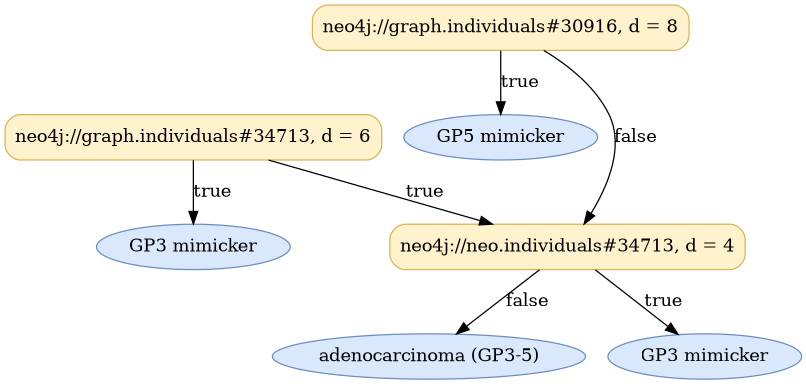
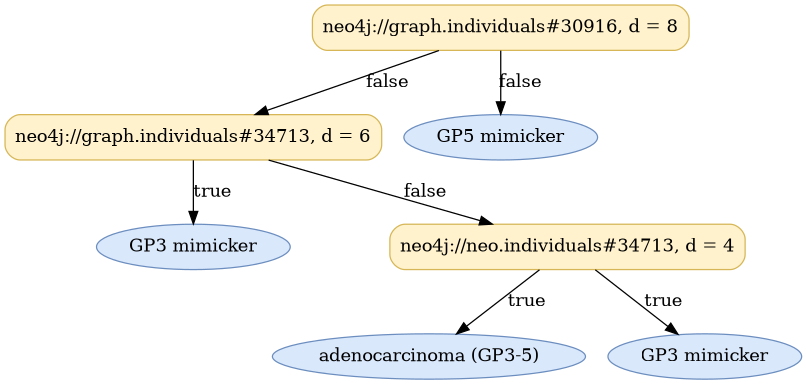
edge "neo4j://graph.individuals#30916, d = 8" -> "GP5 mimicker": label "true" -> "false"
edge "neo4j://graph.individuals#30916, d = 8" -> "neo4j://neo.individuals#34713, d = 4": now "neo4j://graph.individuals#30916, d = 8" -> "neo4j://graph.individuals#34713, d = 6"
edge "neo4j://graph.individuals#34713, d = 6" -> "neo4j://neo.individuals#34713, d = 4": label "true" -> "false"
edge "neo4j://neo.individuals#34713, d = 4" -> "adenocarcinoma (GP3-5)": label "false" -> "true"
